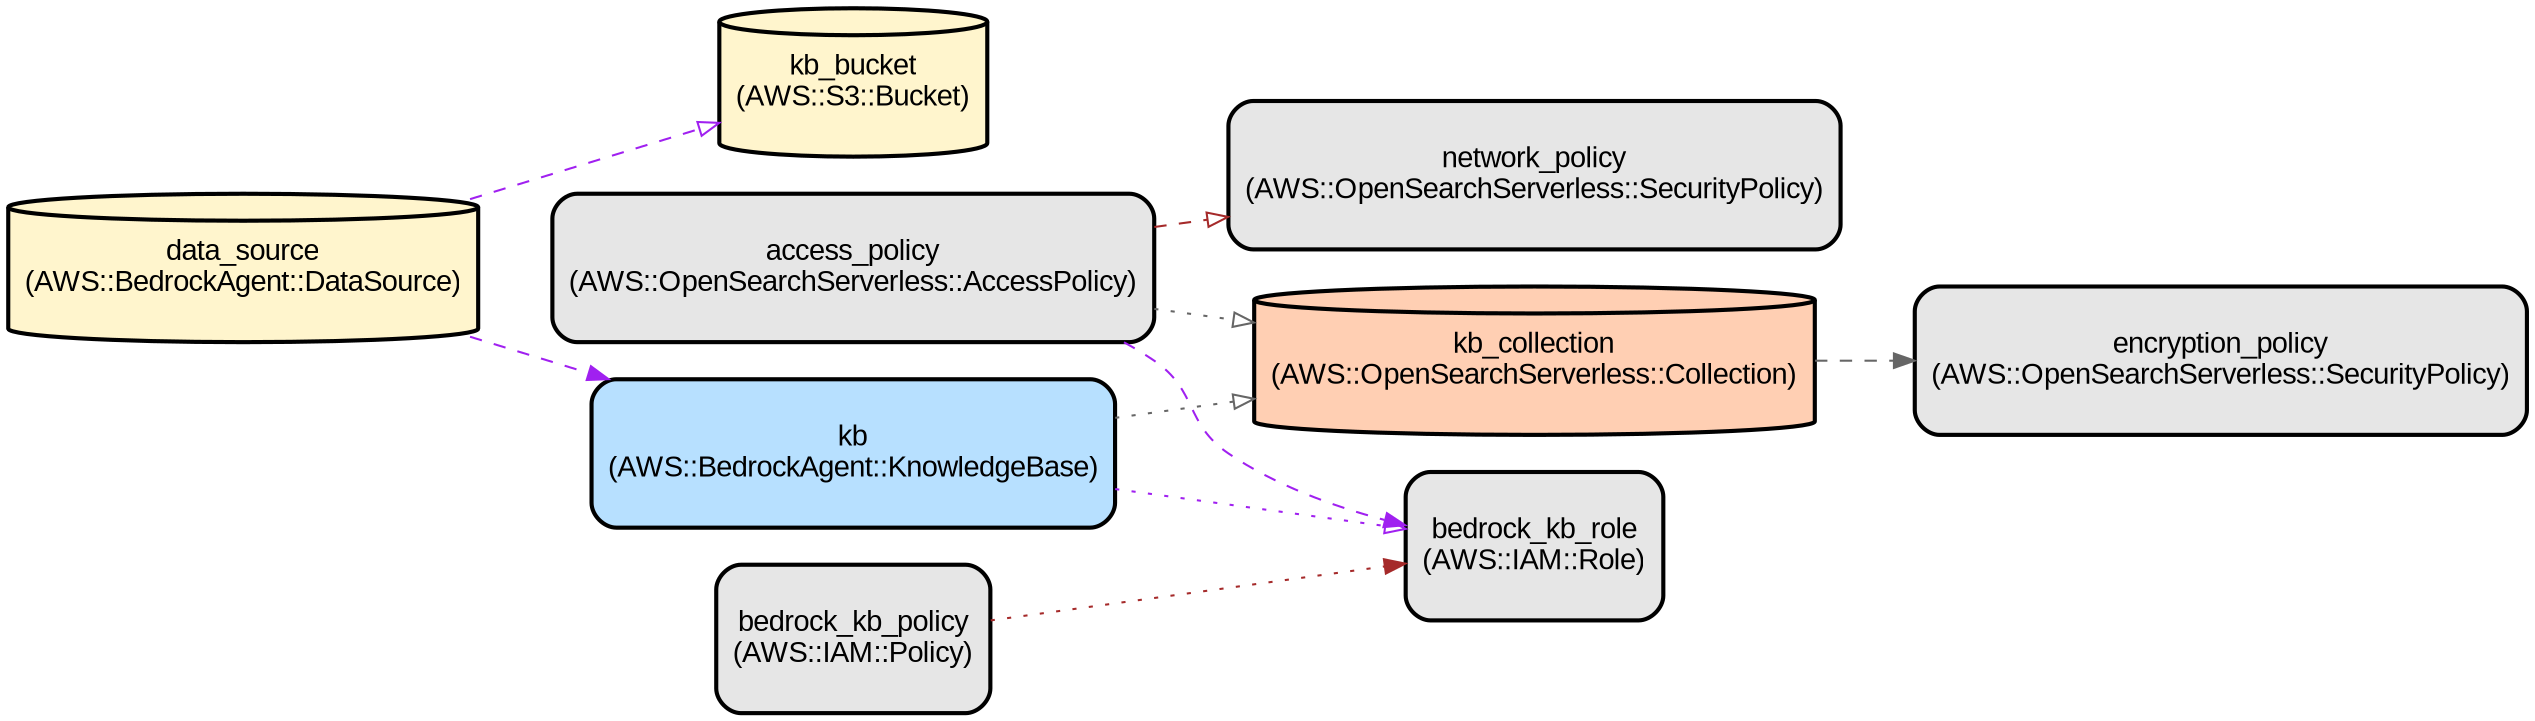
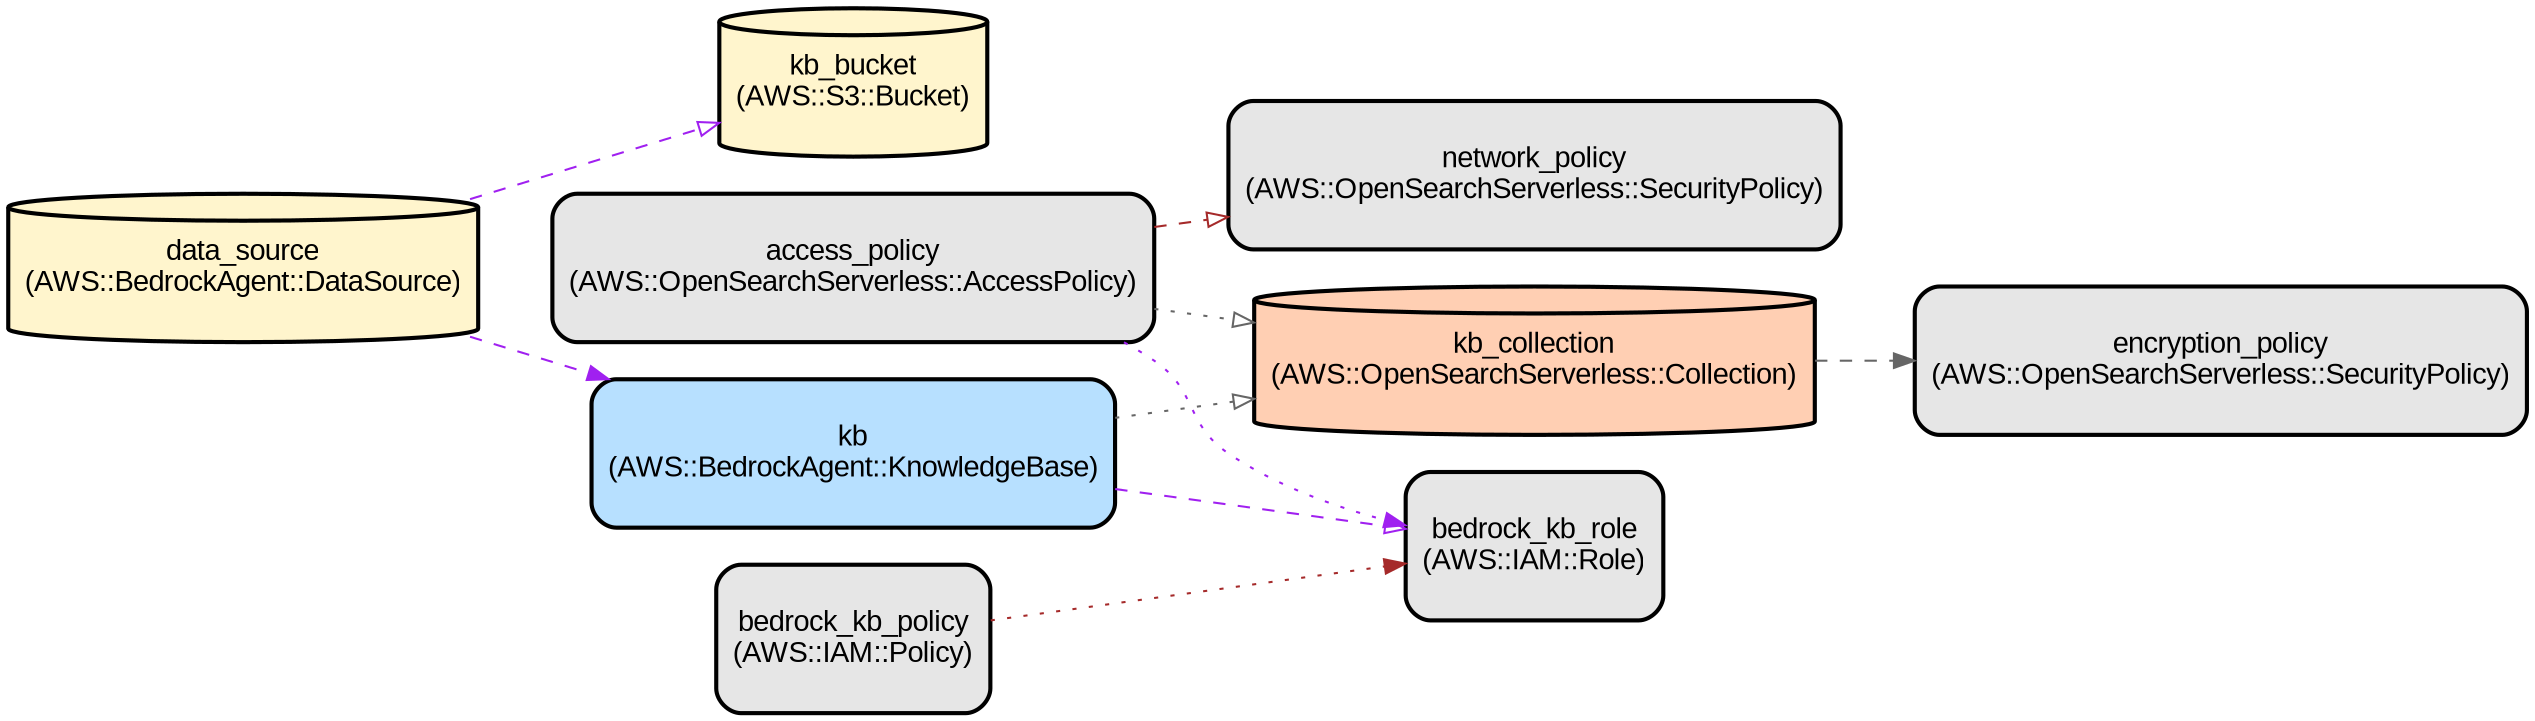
edge "access_policy (AWS::OpenSearchServerless::AccessPolicy)" -> "bedrock_kb_role (AWS::IAM::Role)": style dashed -> dotted
edge "kb (AWS::BedrockAgent::KnowledgeBase)" -> "bedrock_kb_role (AWS::IAM::Role)": style dotted -> dashed
